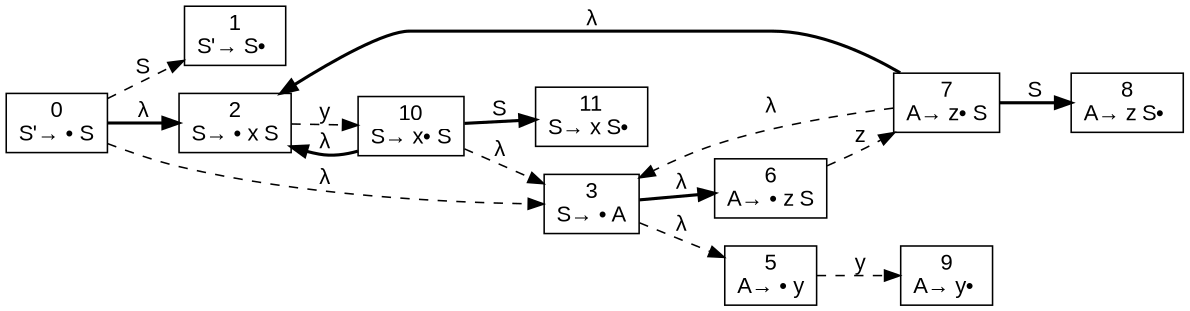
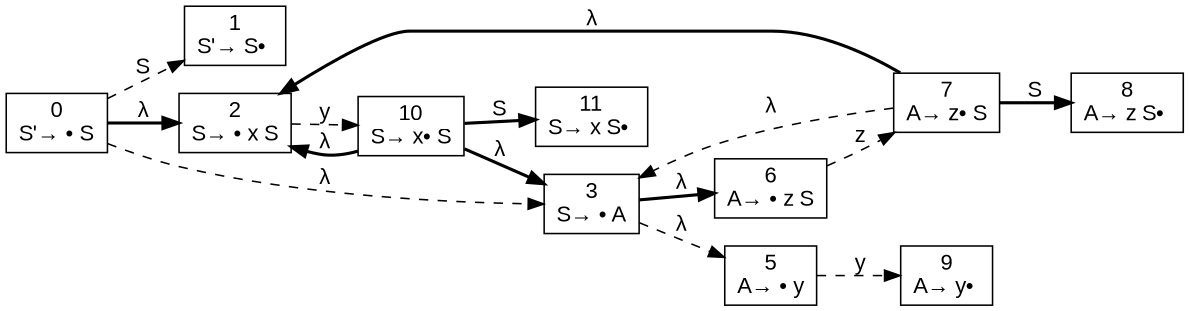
edge "10" -> "3": style dashed -> bold
